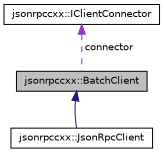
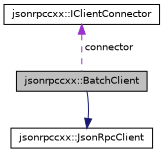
edge "jsonrpccxx::JsonRpcClient" -> "jsonrpccxx::BatchClient": reversed
